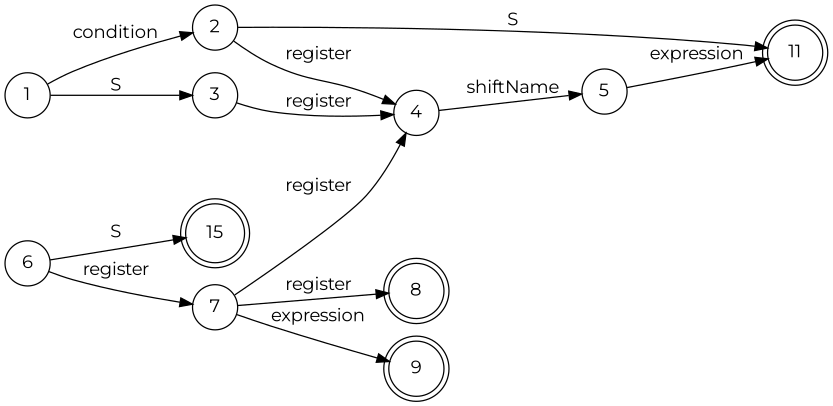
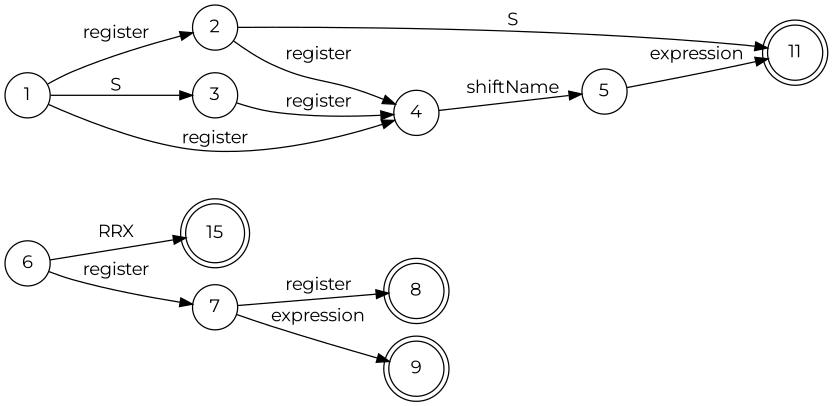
edge "1" -> "2": label "condition" -> "register"
edge "7" -> "4": now "1" -> "4"
edge "6" -> "15": label "S" -> "RRX"
